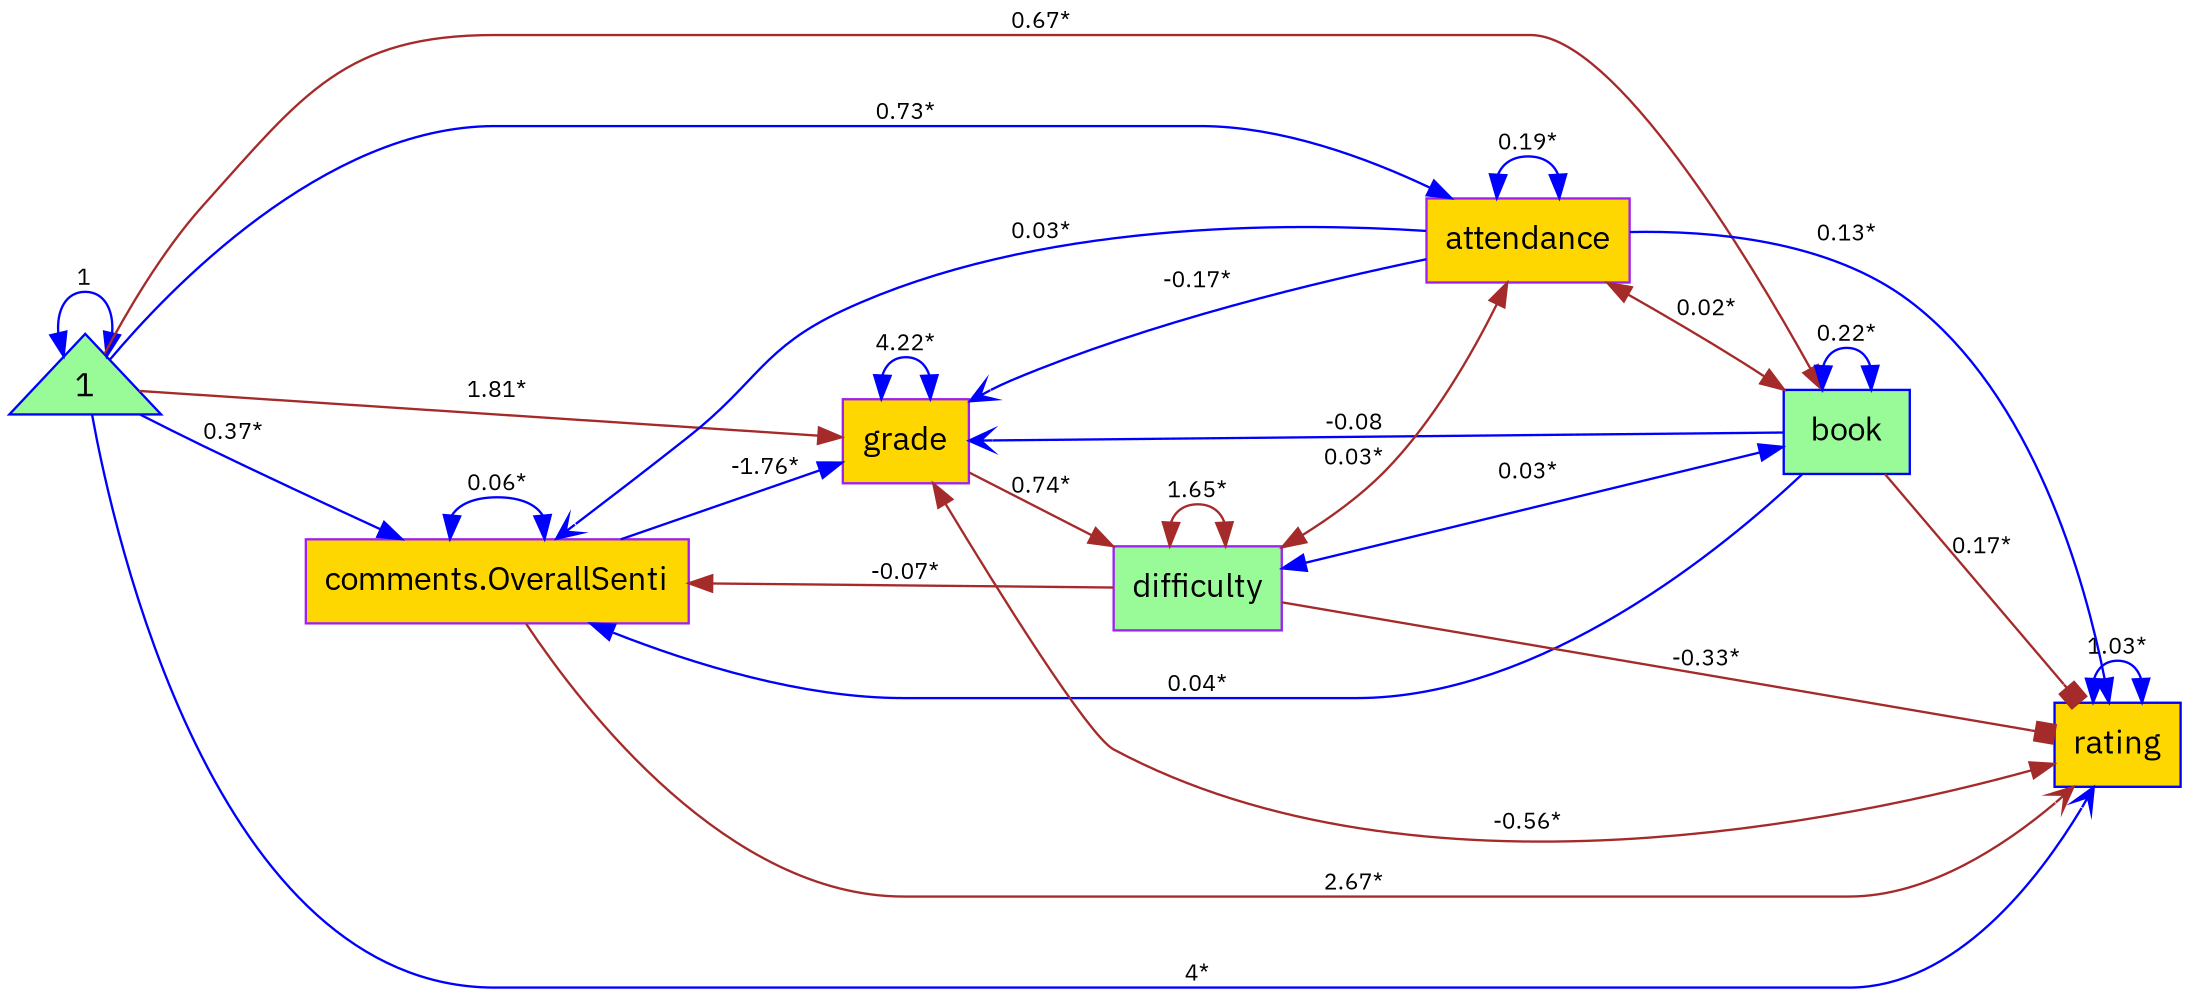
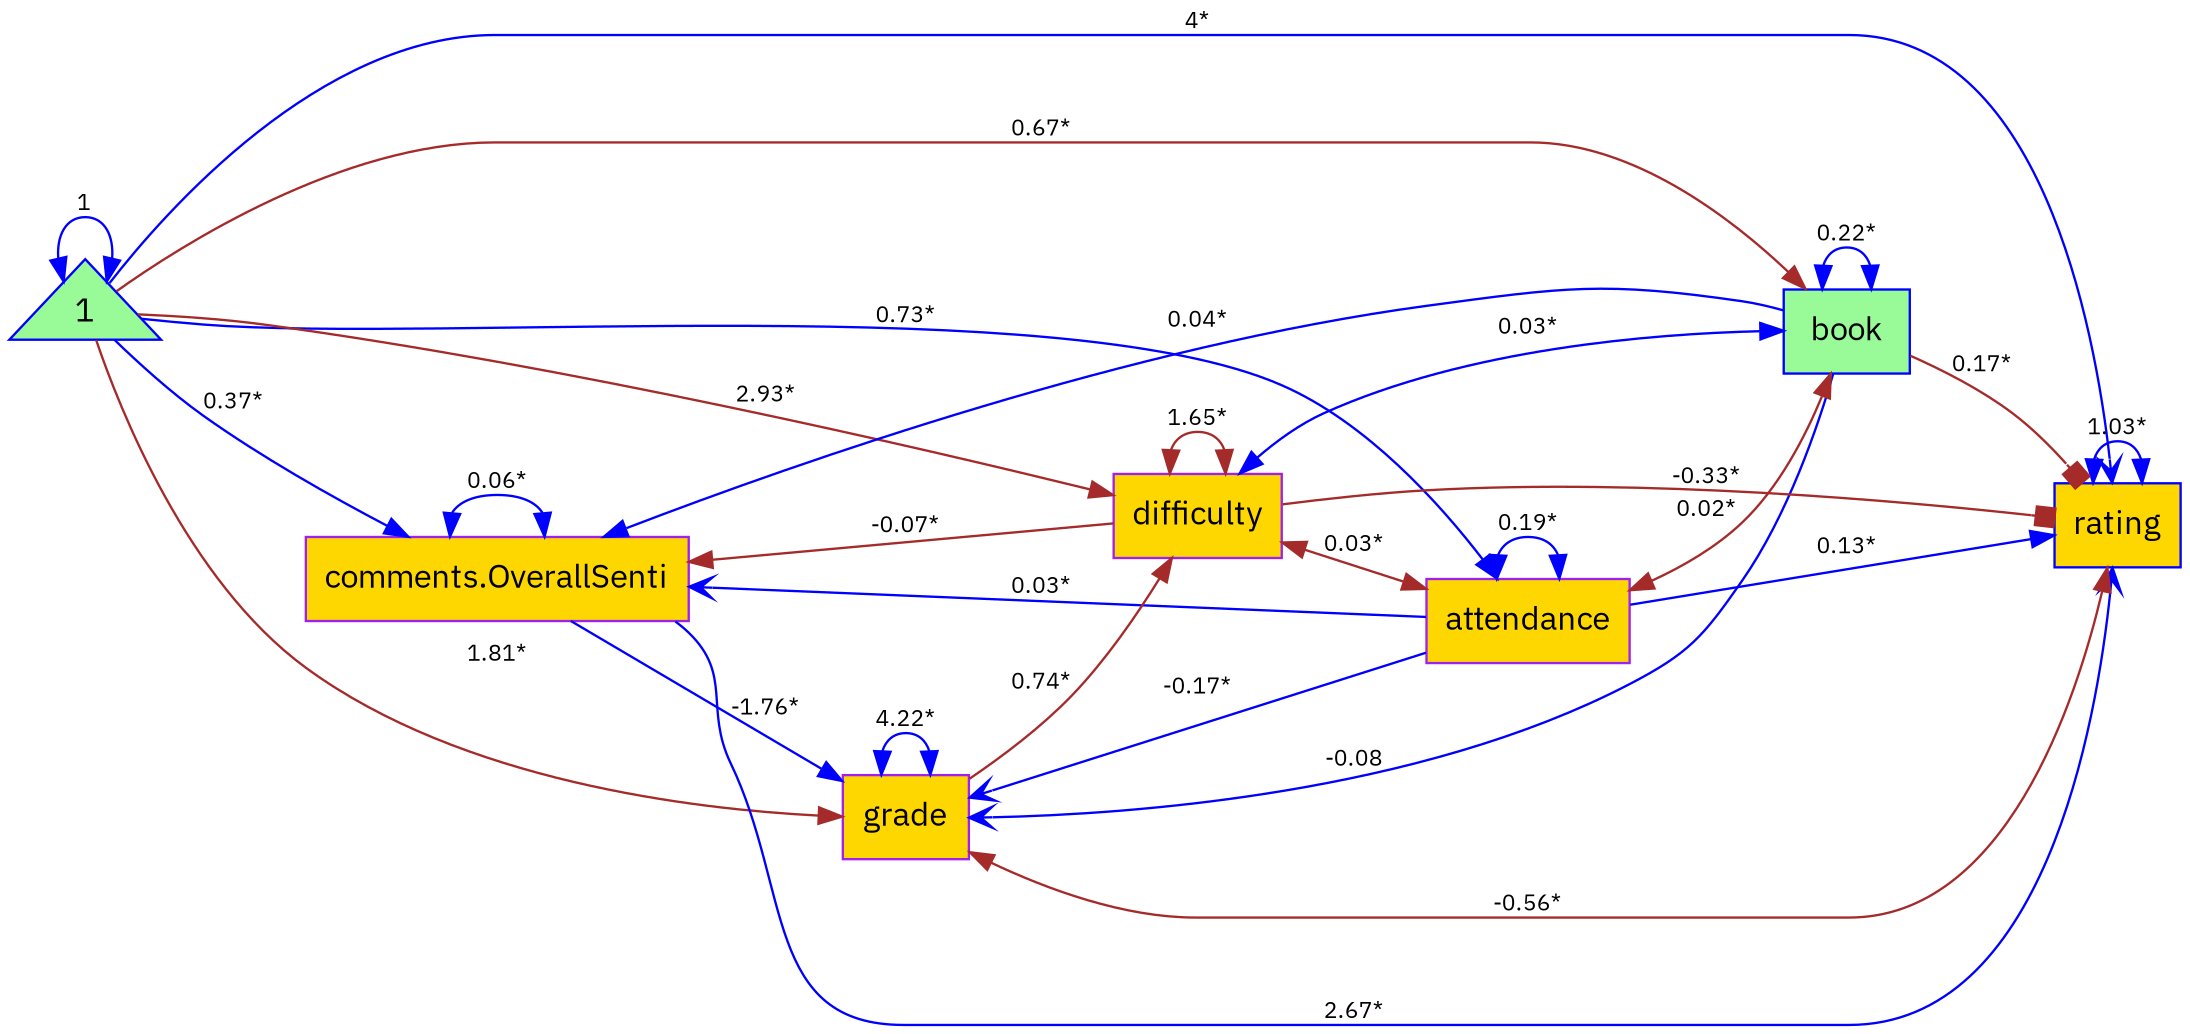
edge "1" -> "difficulty": added, label "2.93*"
node "difficulty": fillcolor palegreen -> gold
edge "comments.OverallSenti" -> "rating": color brown -> blue
